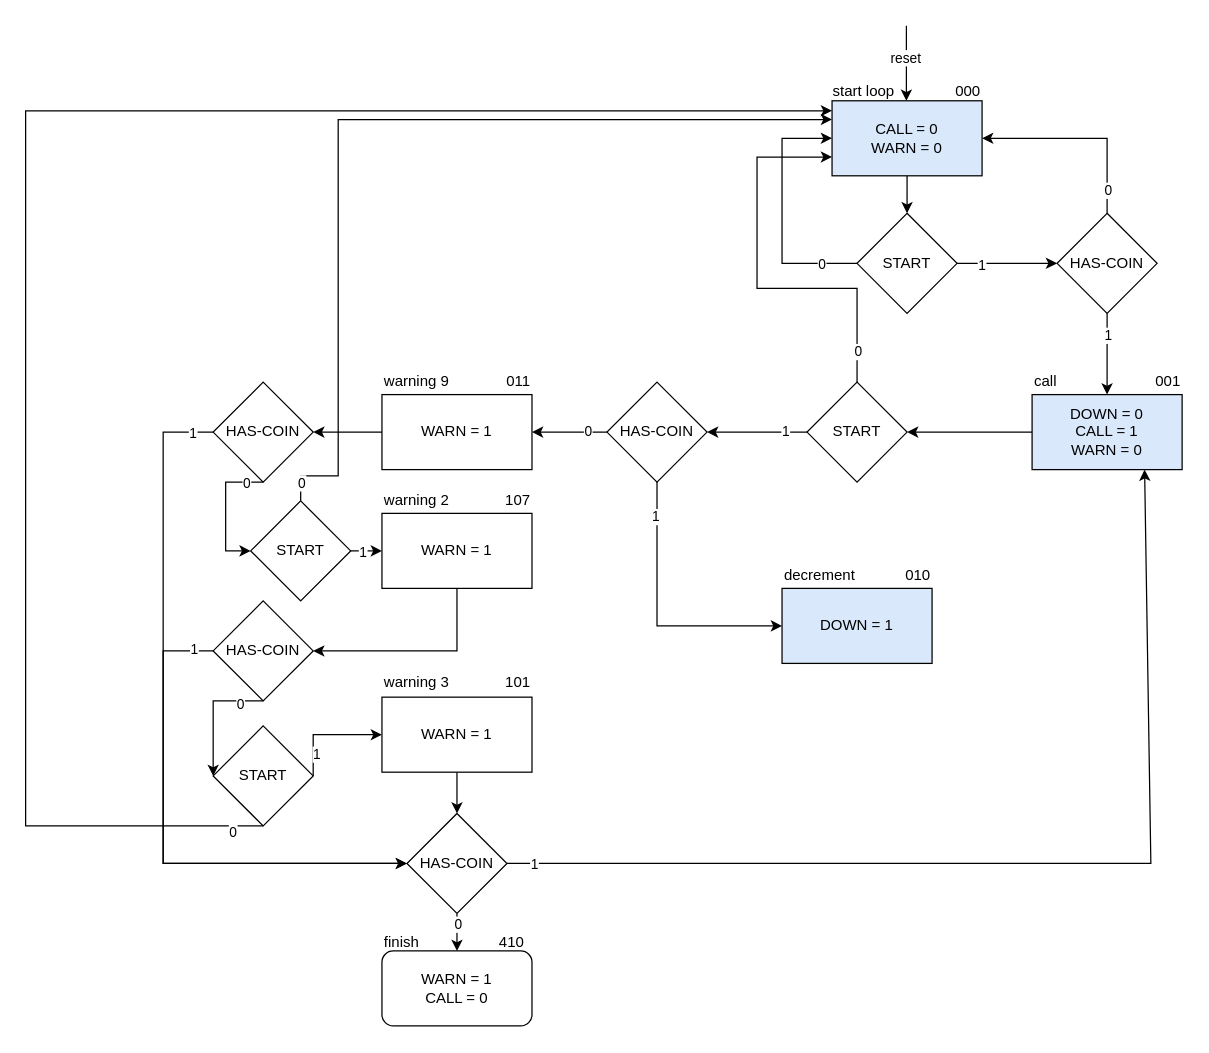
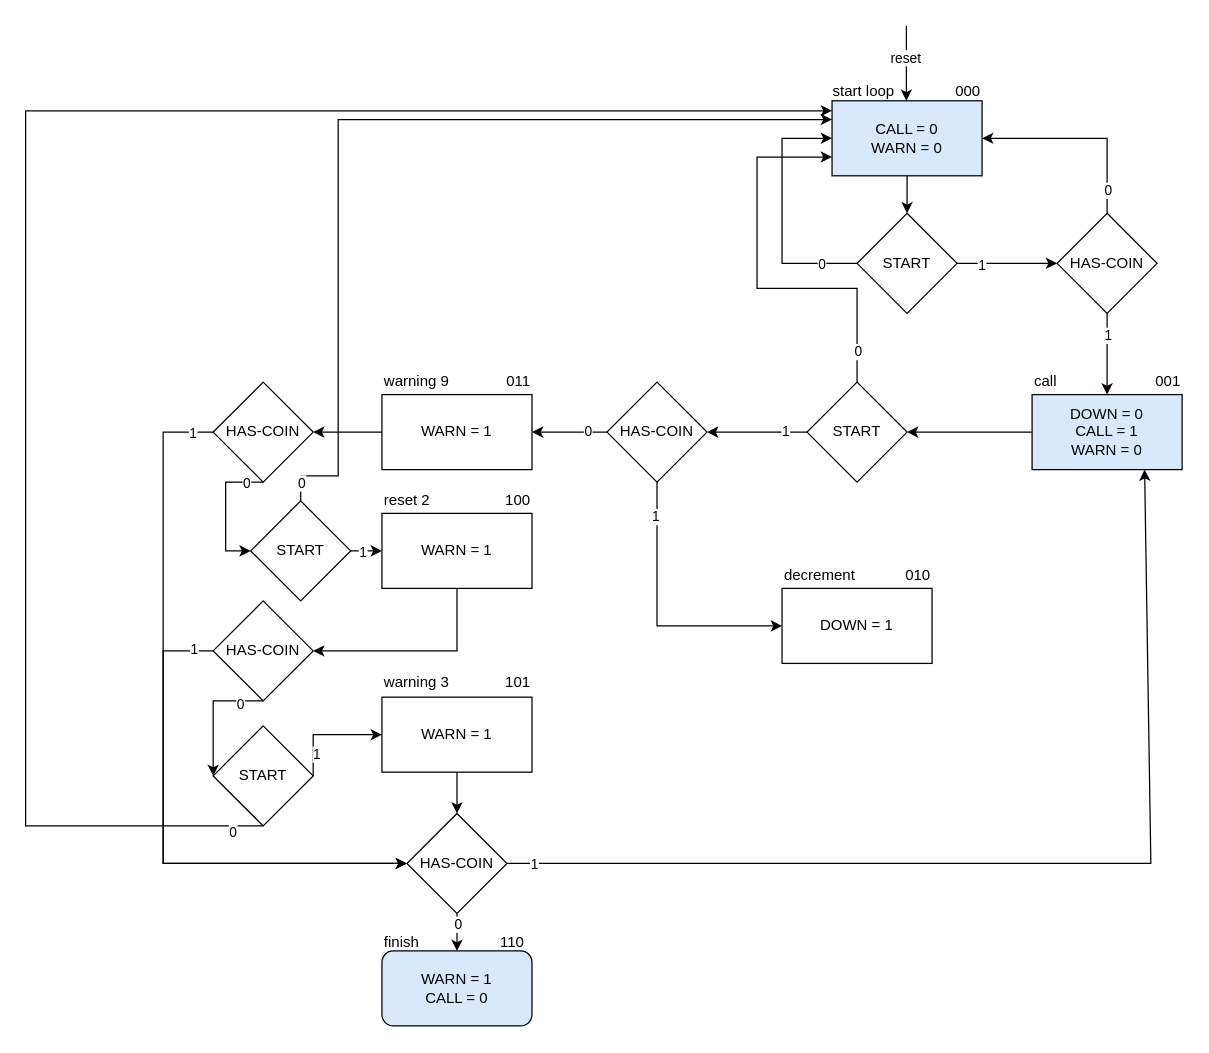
node "warning 2": label "warning 2" -> "reset 2"
node "107": label "107" -> "100"
node "DOWN = 1": fillcolor #dae8fc -> #ffffff
node "410": label "410" -> "110"
node "WARN = 1 CALL = 0": fillcolor #ffffff -> #dae8fc
